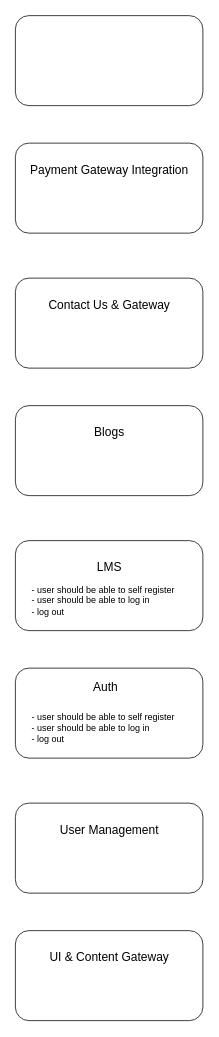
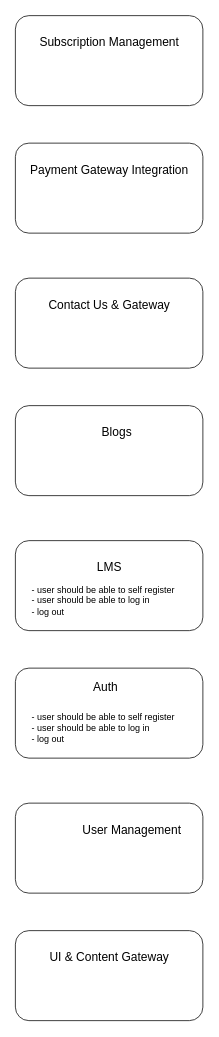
node "Subscription Management": added
node "Blogs": moved (109, 432) -> (117, 432)
node "User Management": moved (109, 829) -> (132, 829)
